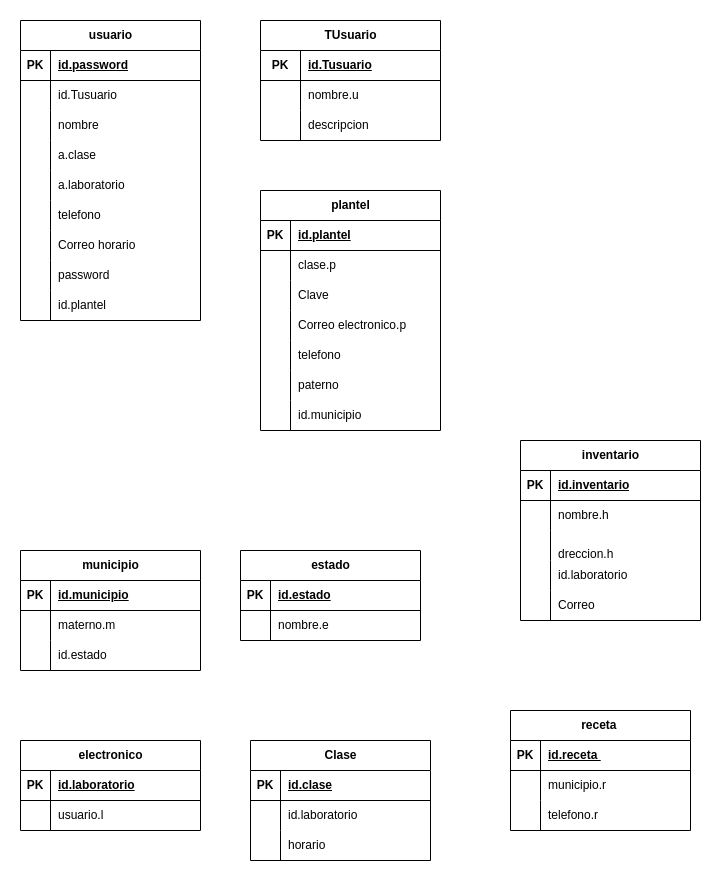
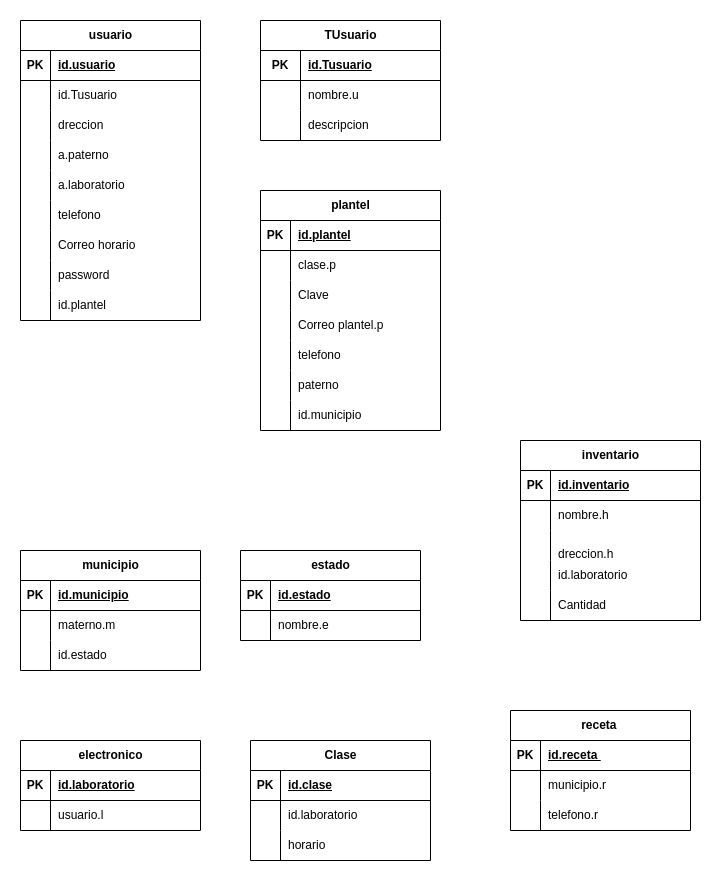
node "id.password": label "id.password" -> "id.usuario"
node "nombre": label "nombre" -> "dreccion"
node "a.clase": label "a.clase" -> "a.paterno"
node "Correo electronico.p": label "Correo electronico.p" -> "Correo plantel.p"
node "Correo": label "Correo" -> "Cantidad"
